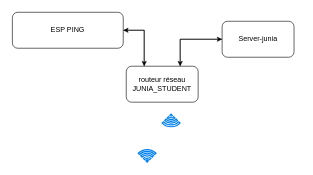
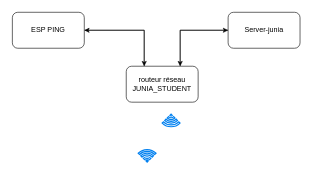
node "ESP PING": size 111x36 -> 72x36
node "Server-junia": moved (258, 39) -> (264, 30)
